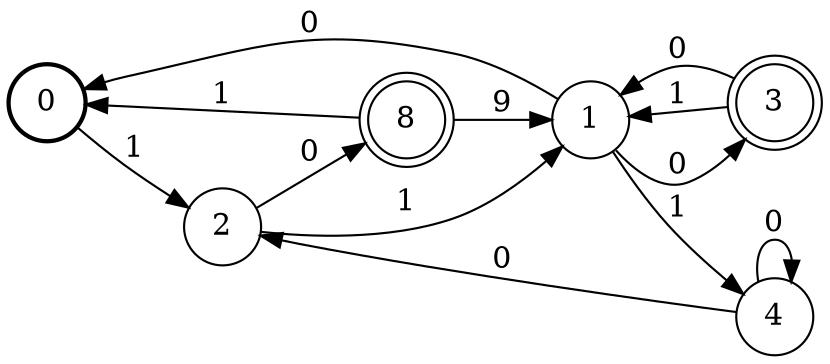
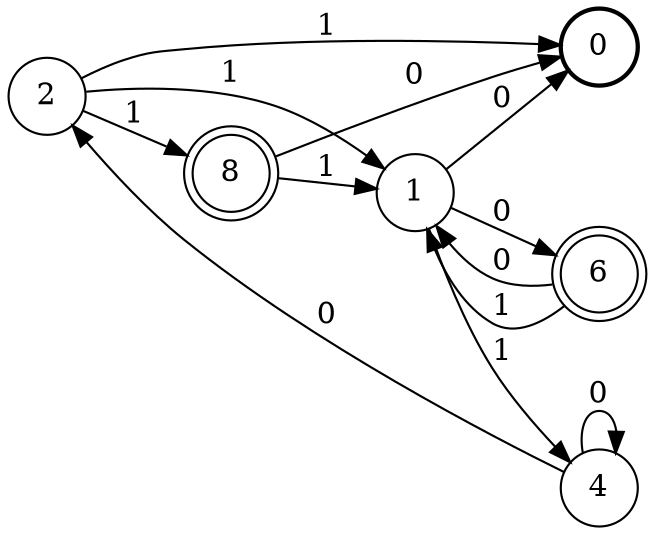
edge "8" -> "0": label "1" -> "0"
node "3": label "3" -> "6"
edge "8" -> "1": label "9" -> "1"
edge "2" -> "8": label "0" -> "1"
edge "0" -> "2": reversed
